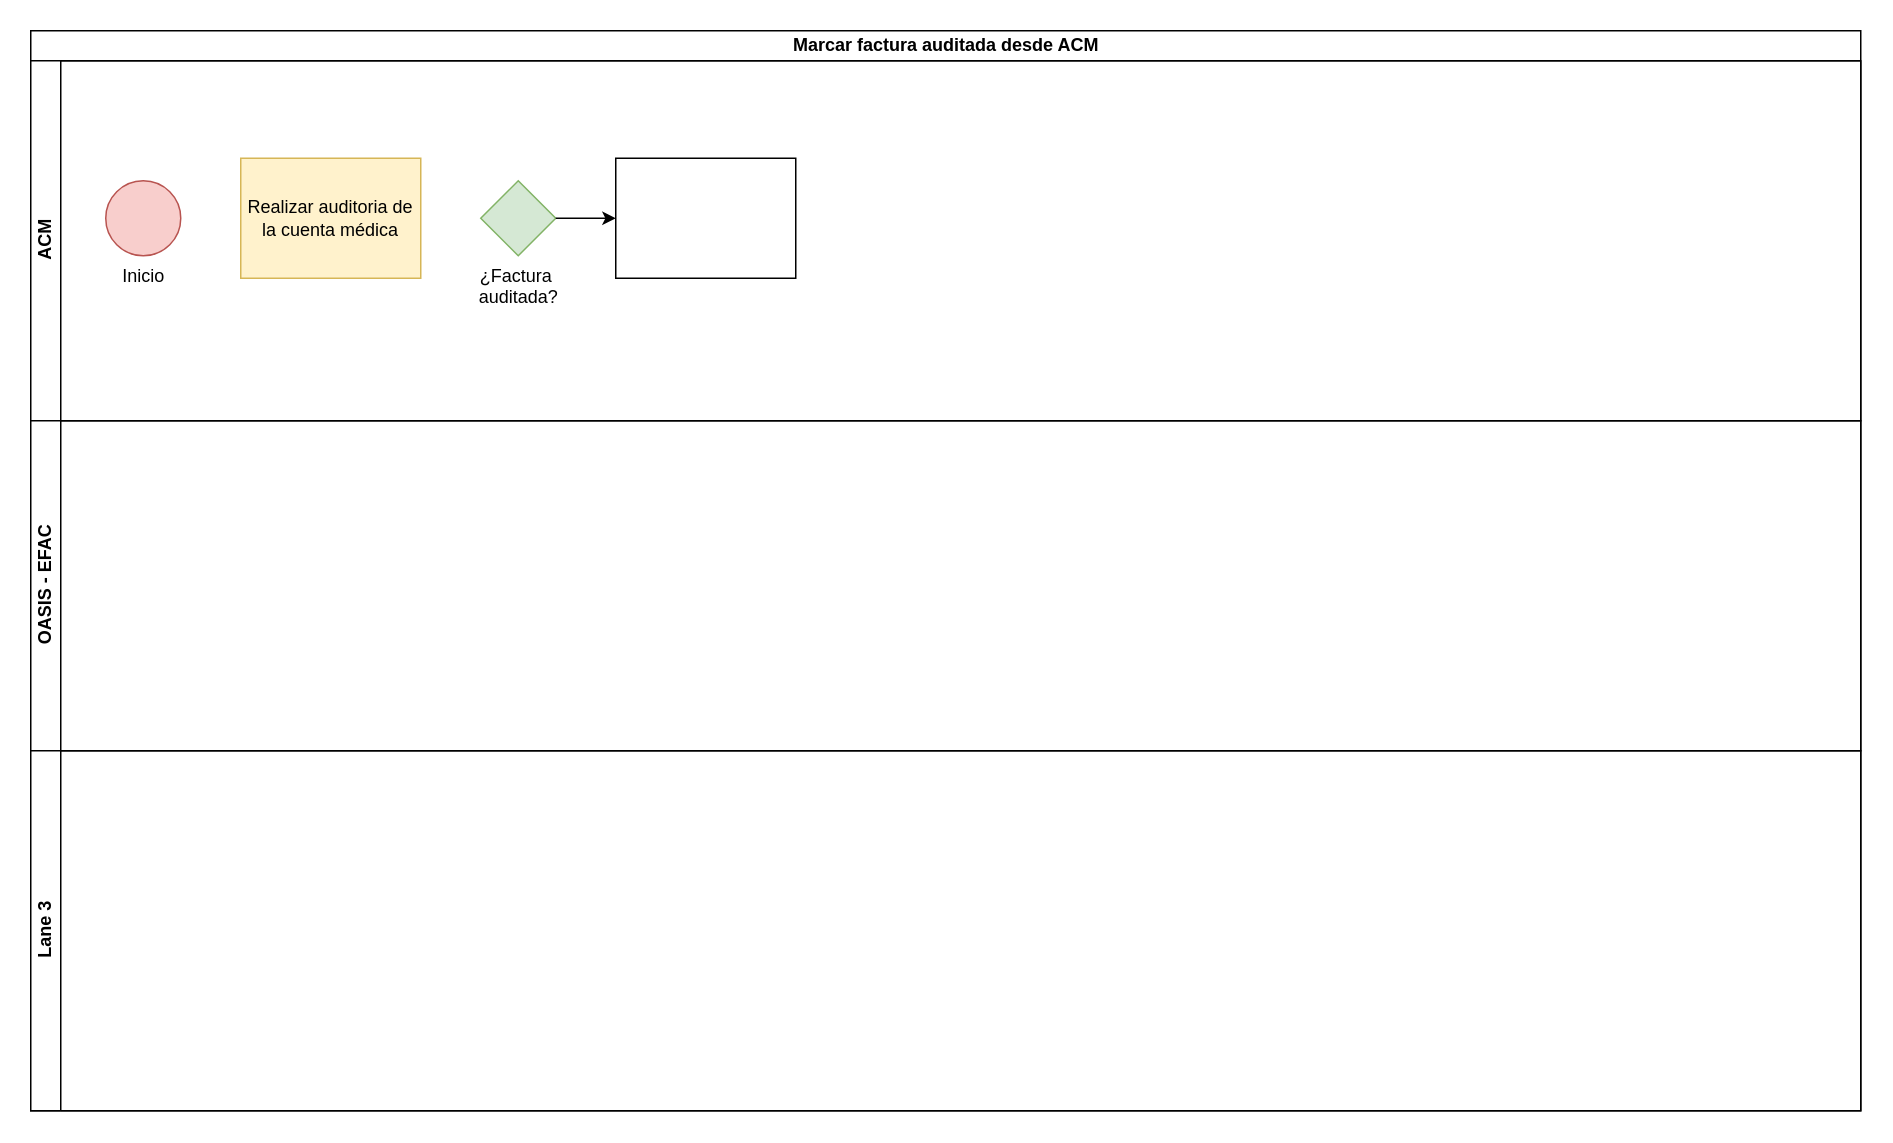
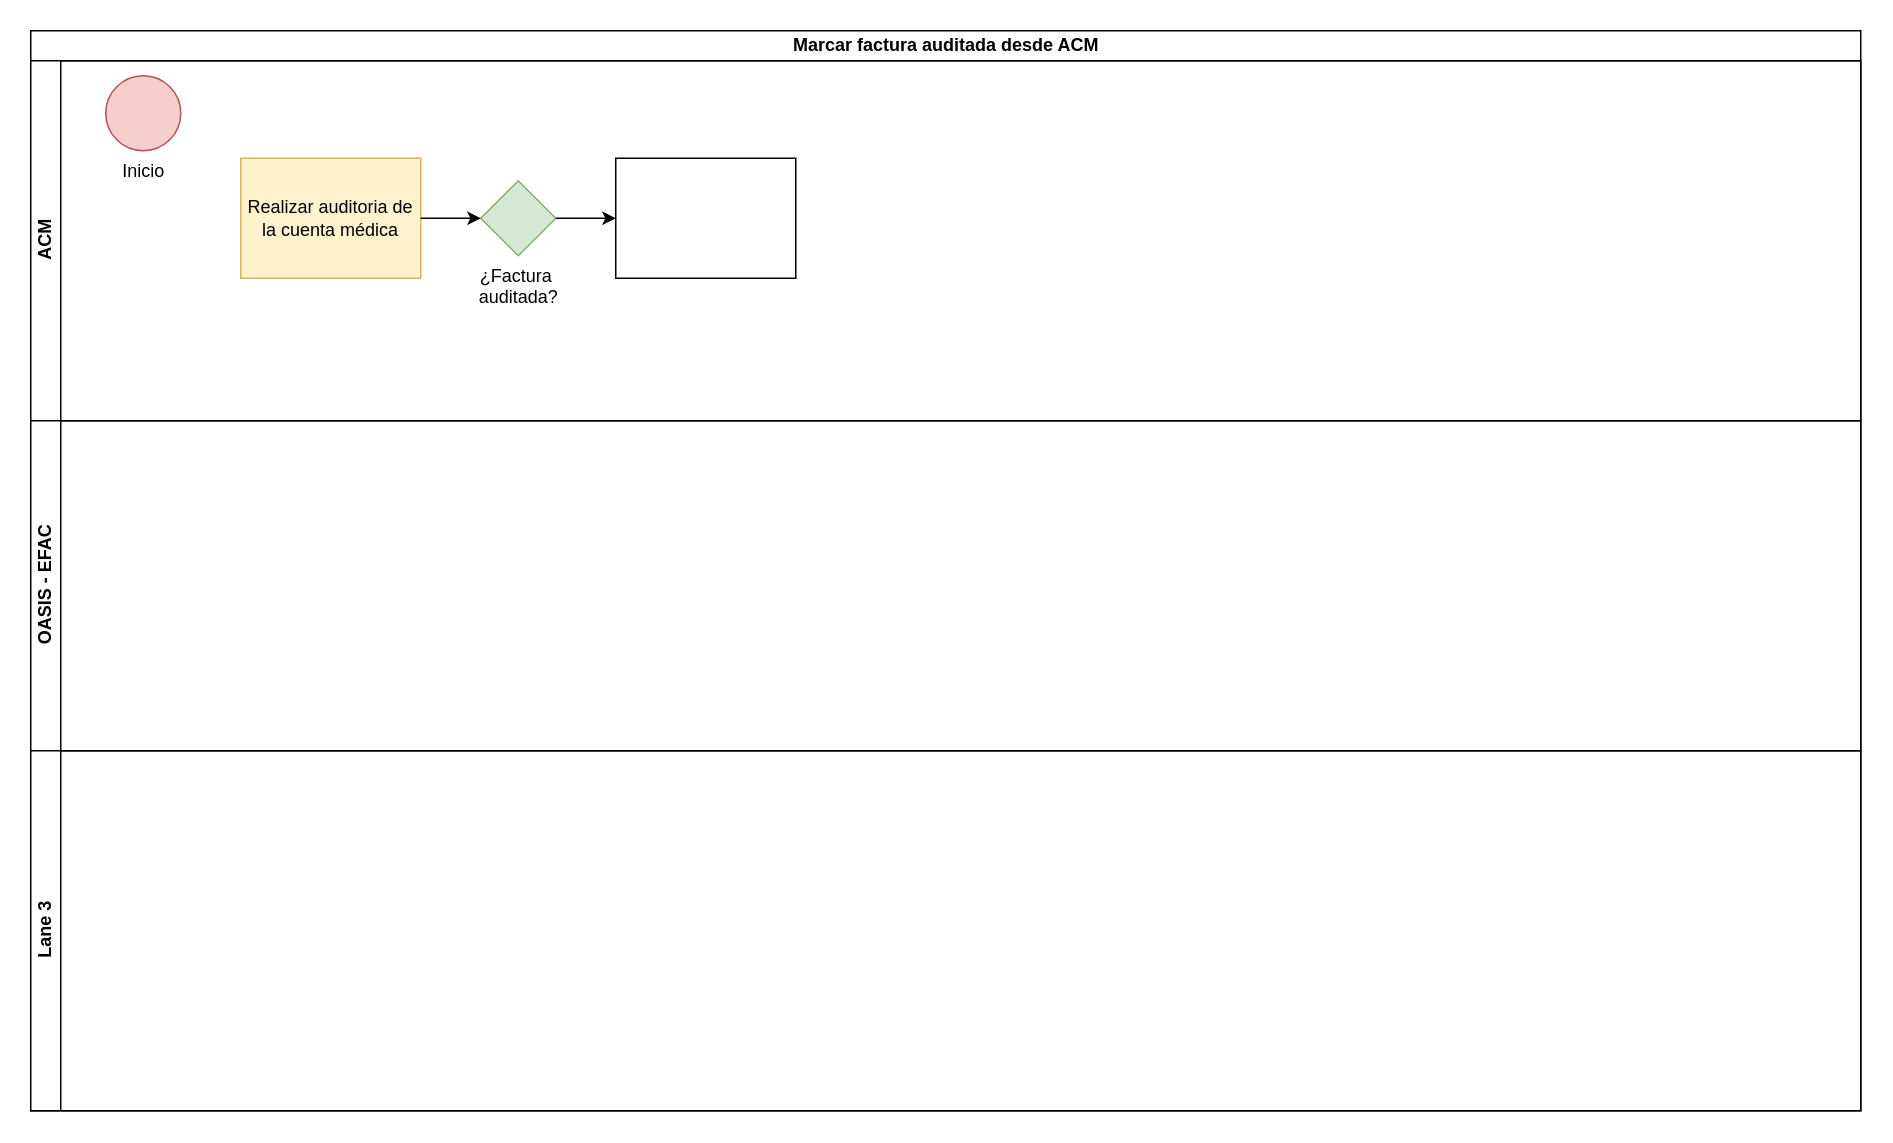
node "Inicio": moved (143, 218) -> (143, 113)
edge "Realizar auditoria de la cuenta médica" -> "¿Factura auditada?": added
